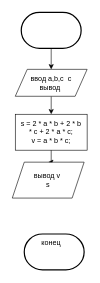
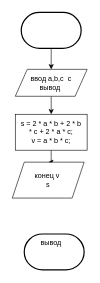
node "вывод v s": label "вывод v s" -> "конец v s"
node "конец": label "конец" -> "вывод"
